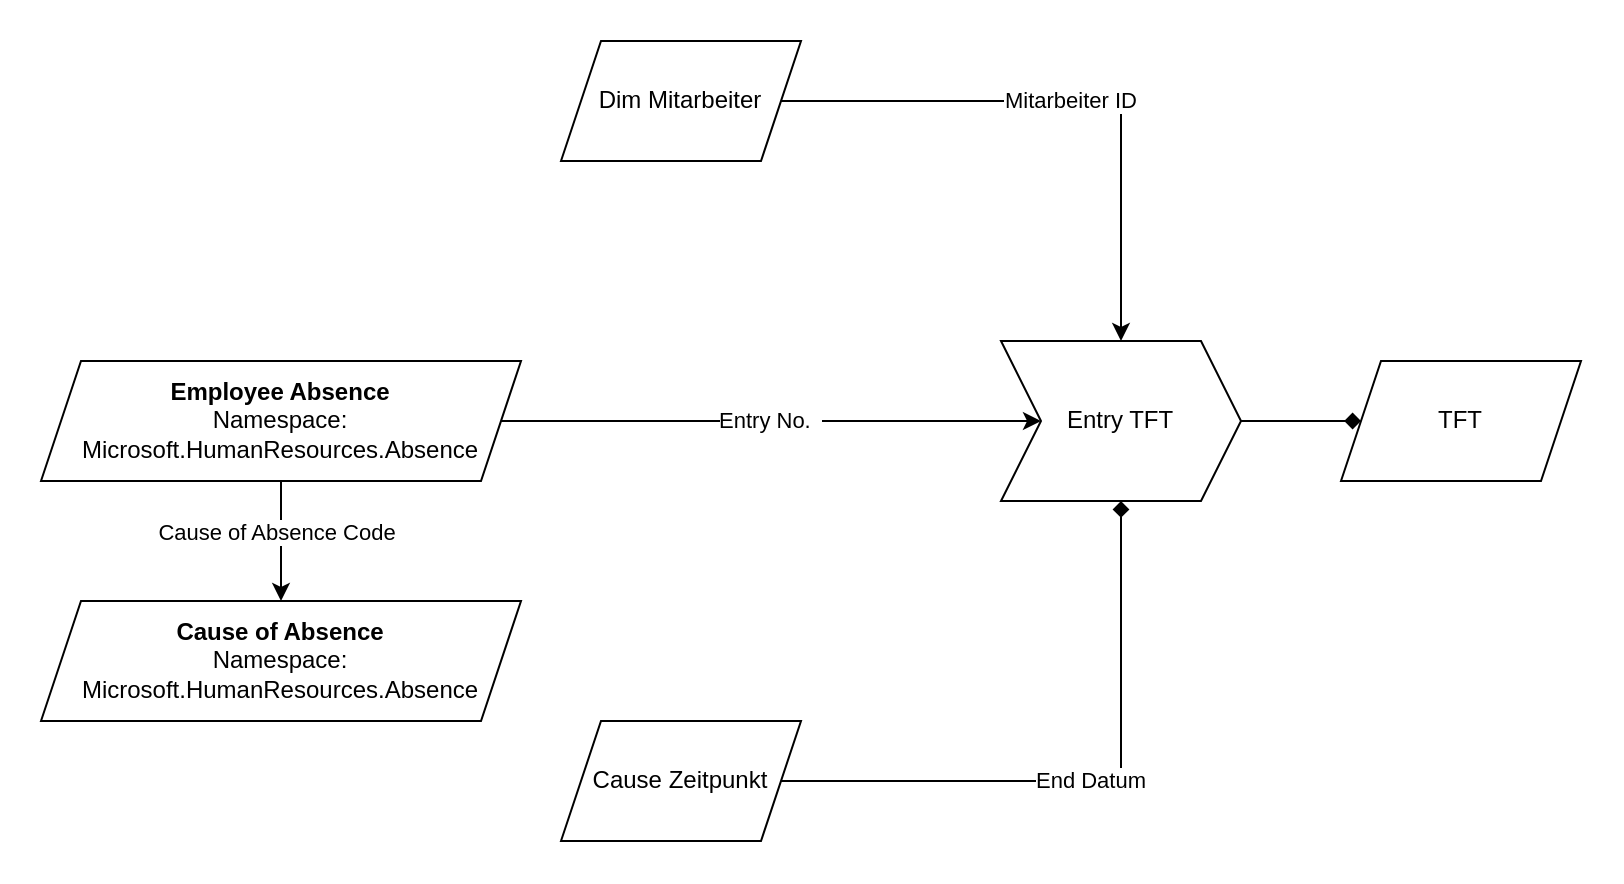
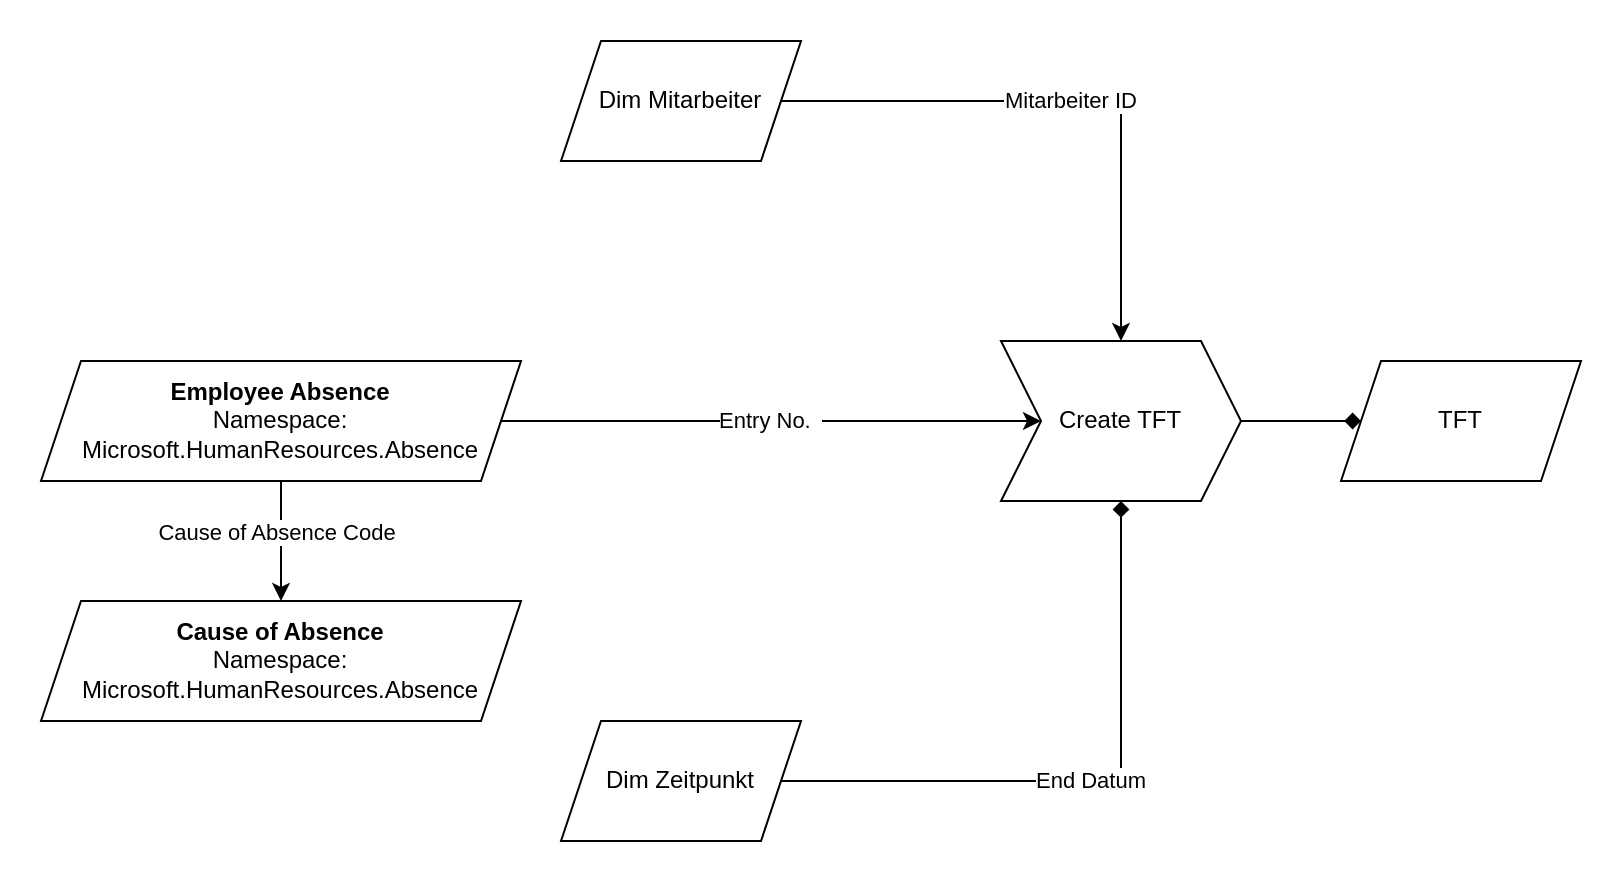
node "Entry TFT": label "Entry TFT" -> "Create TFT"
node "Cause Zeitpunkt": label "Cause Zeitpunkt" -> "Dim Zeitpunkt"
